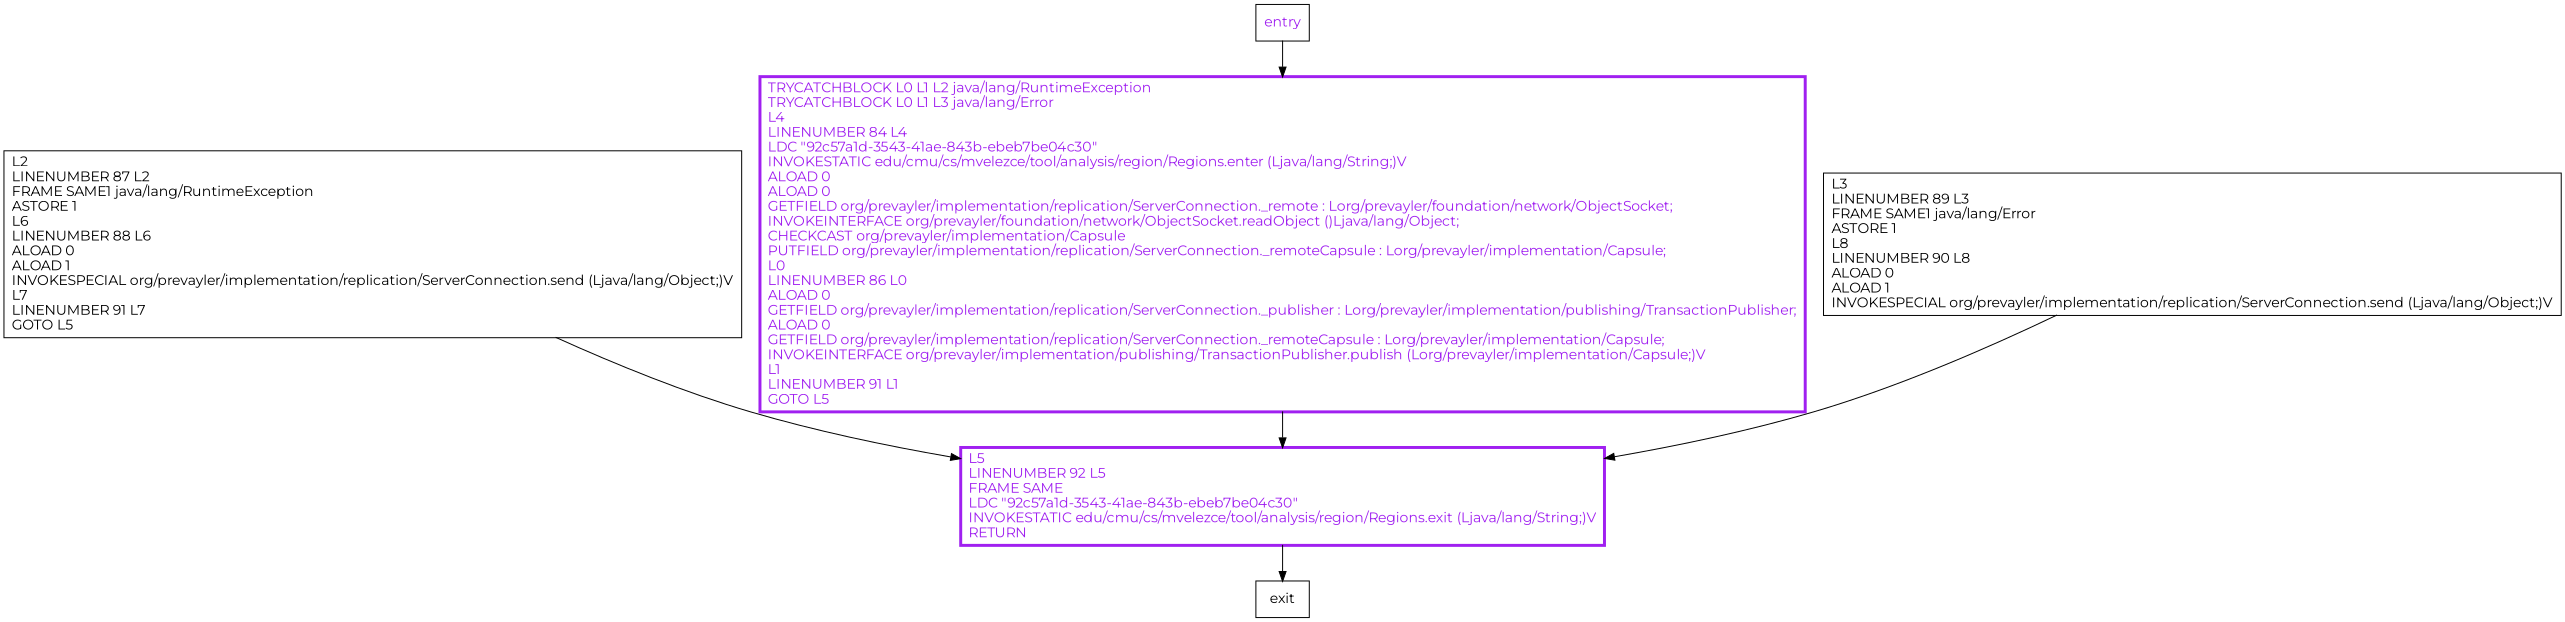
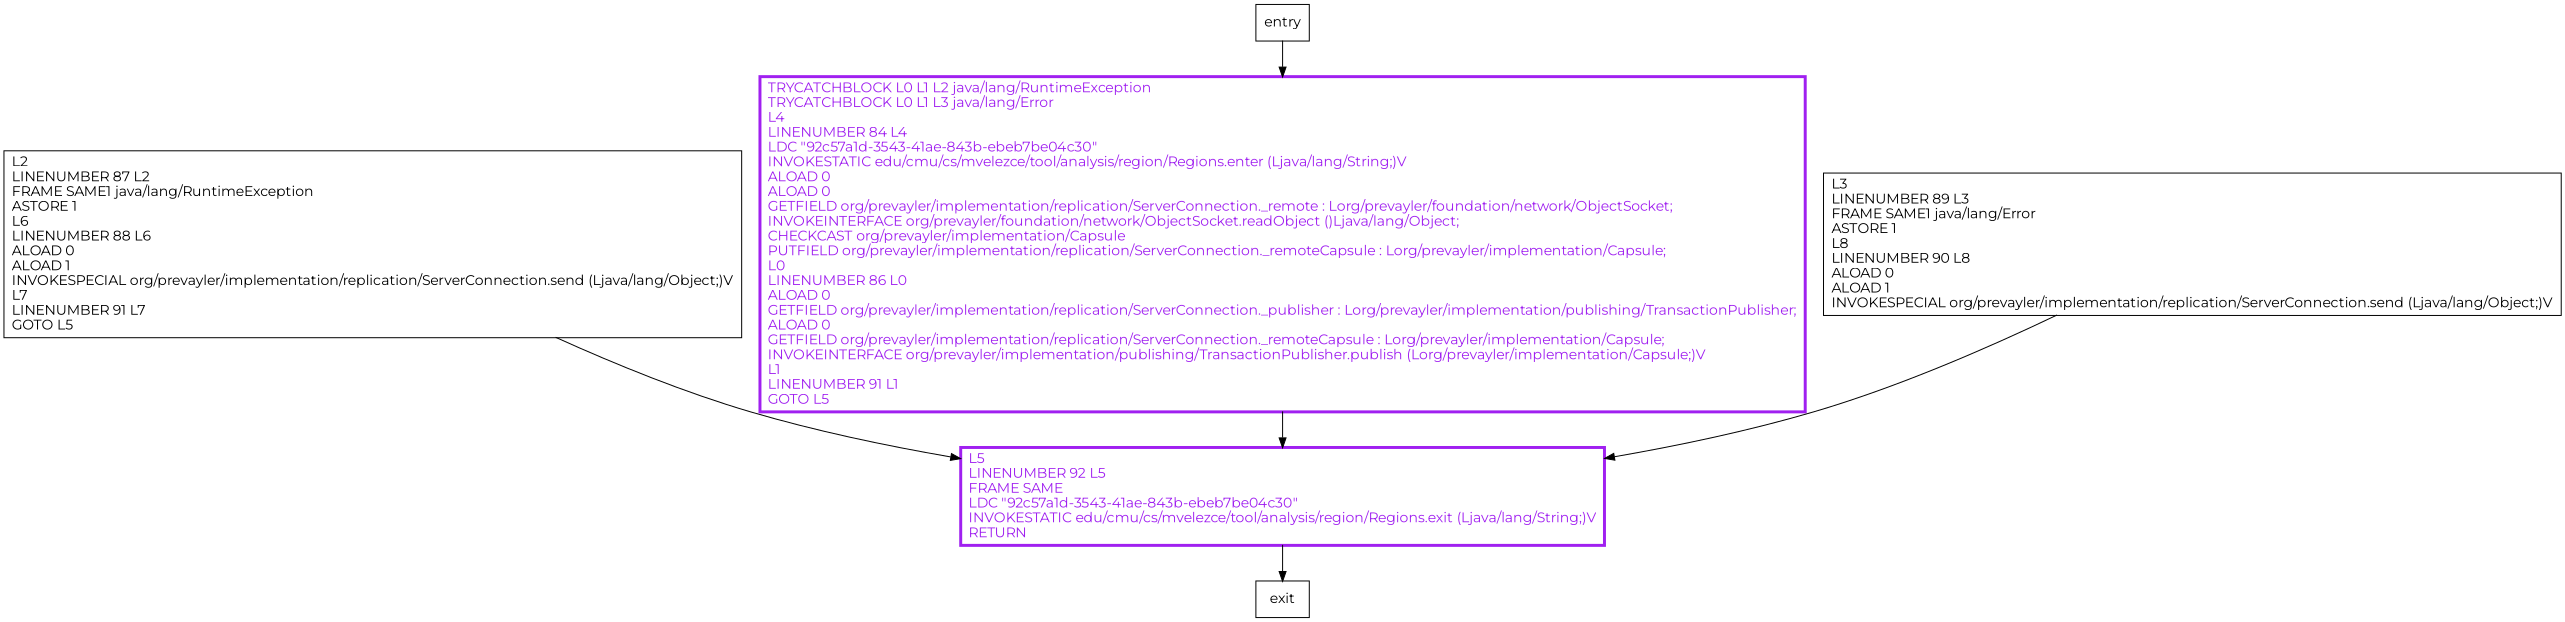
node "entry": fontcolor purple -> black
